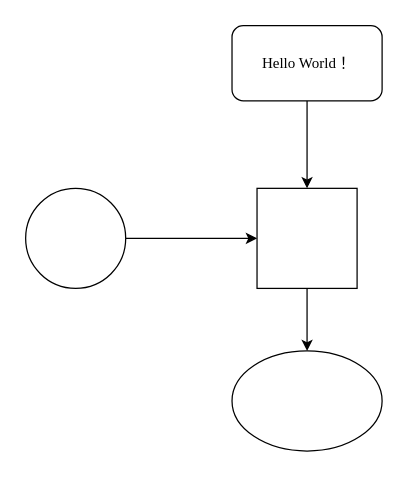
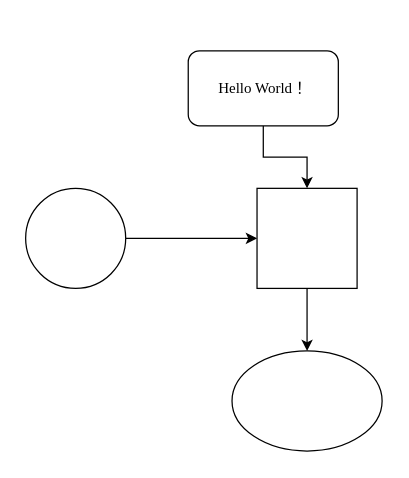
node "Hello World！": moved (307, 63) -> (263, 88)
